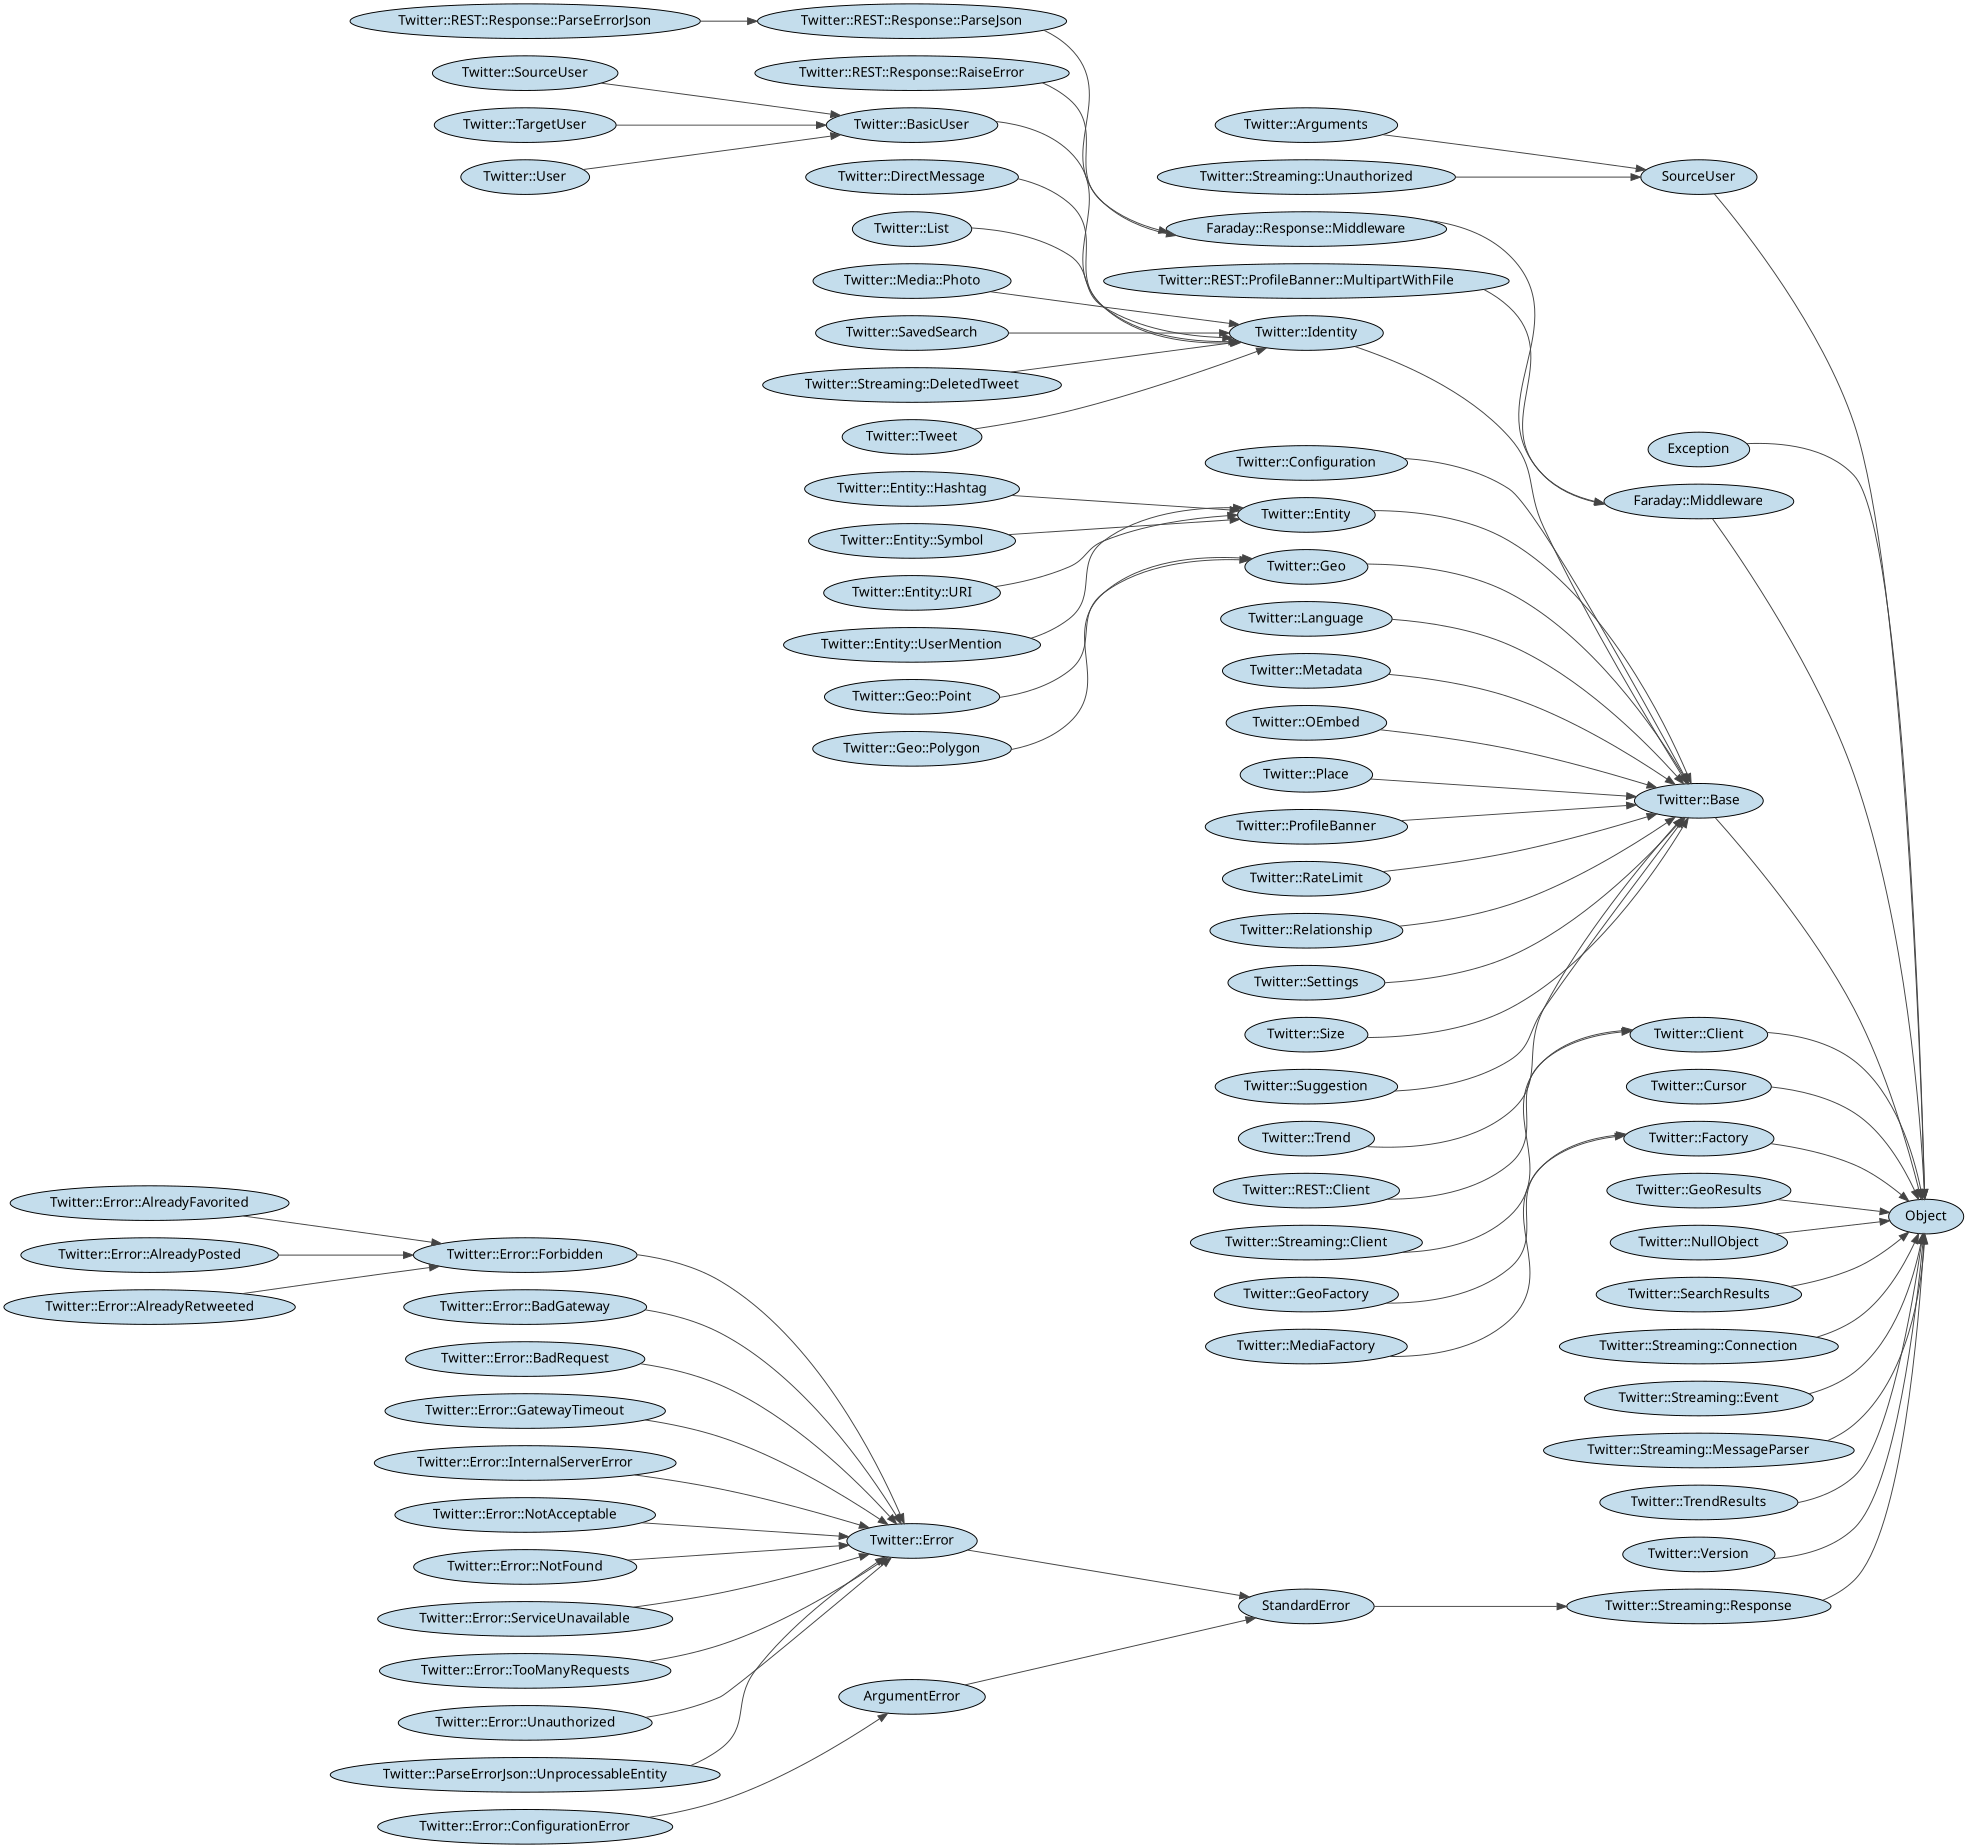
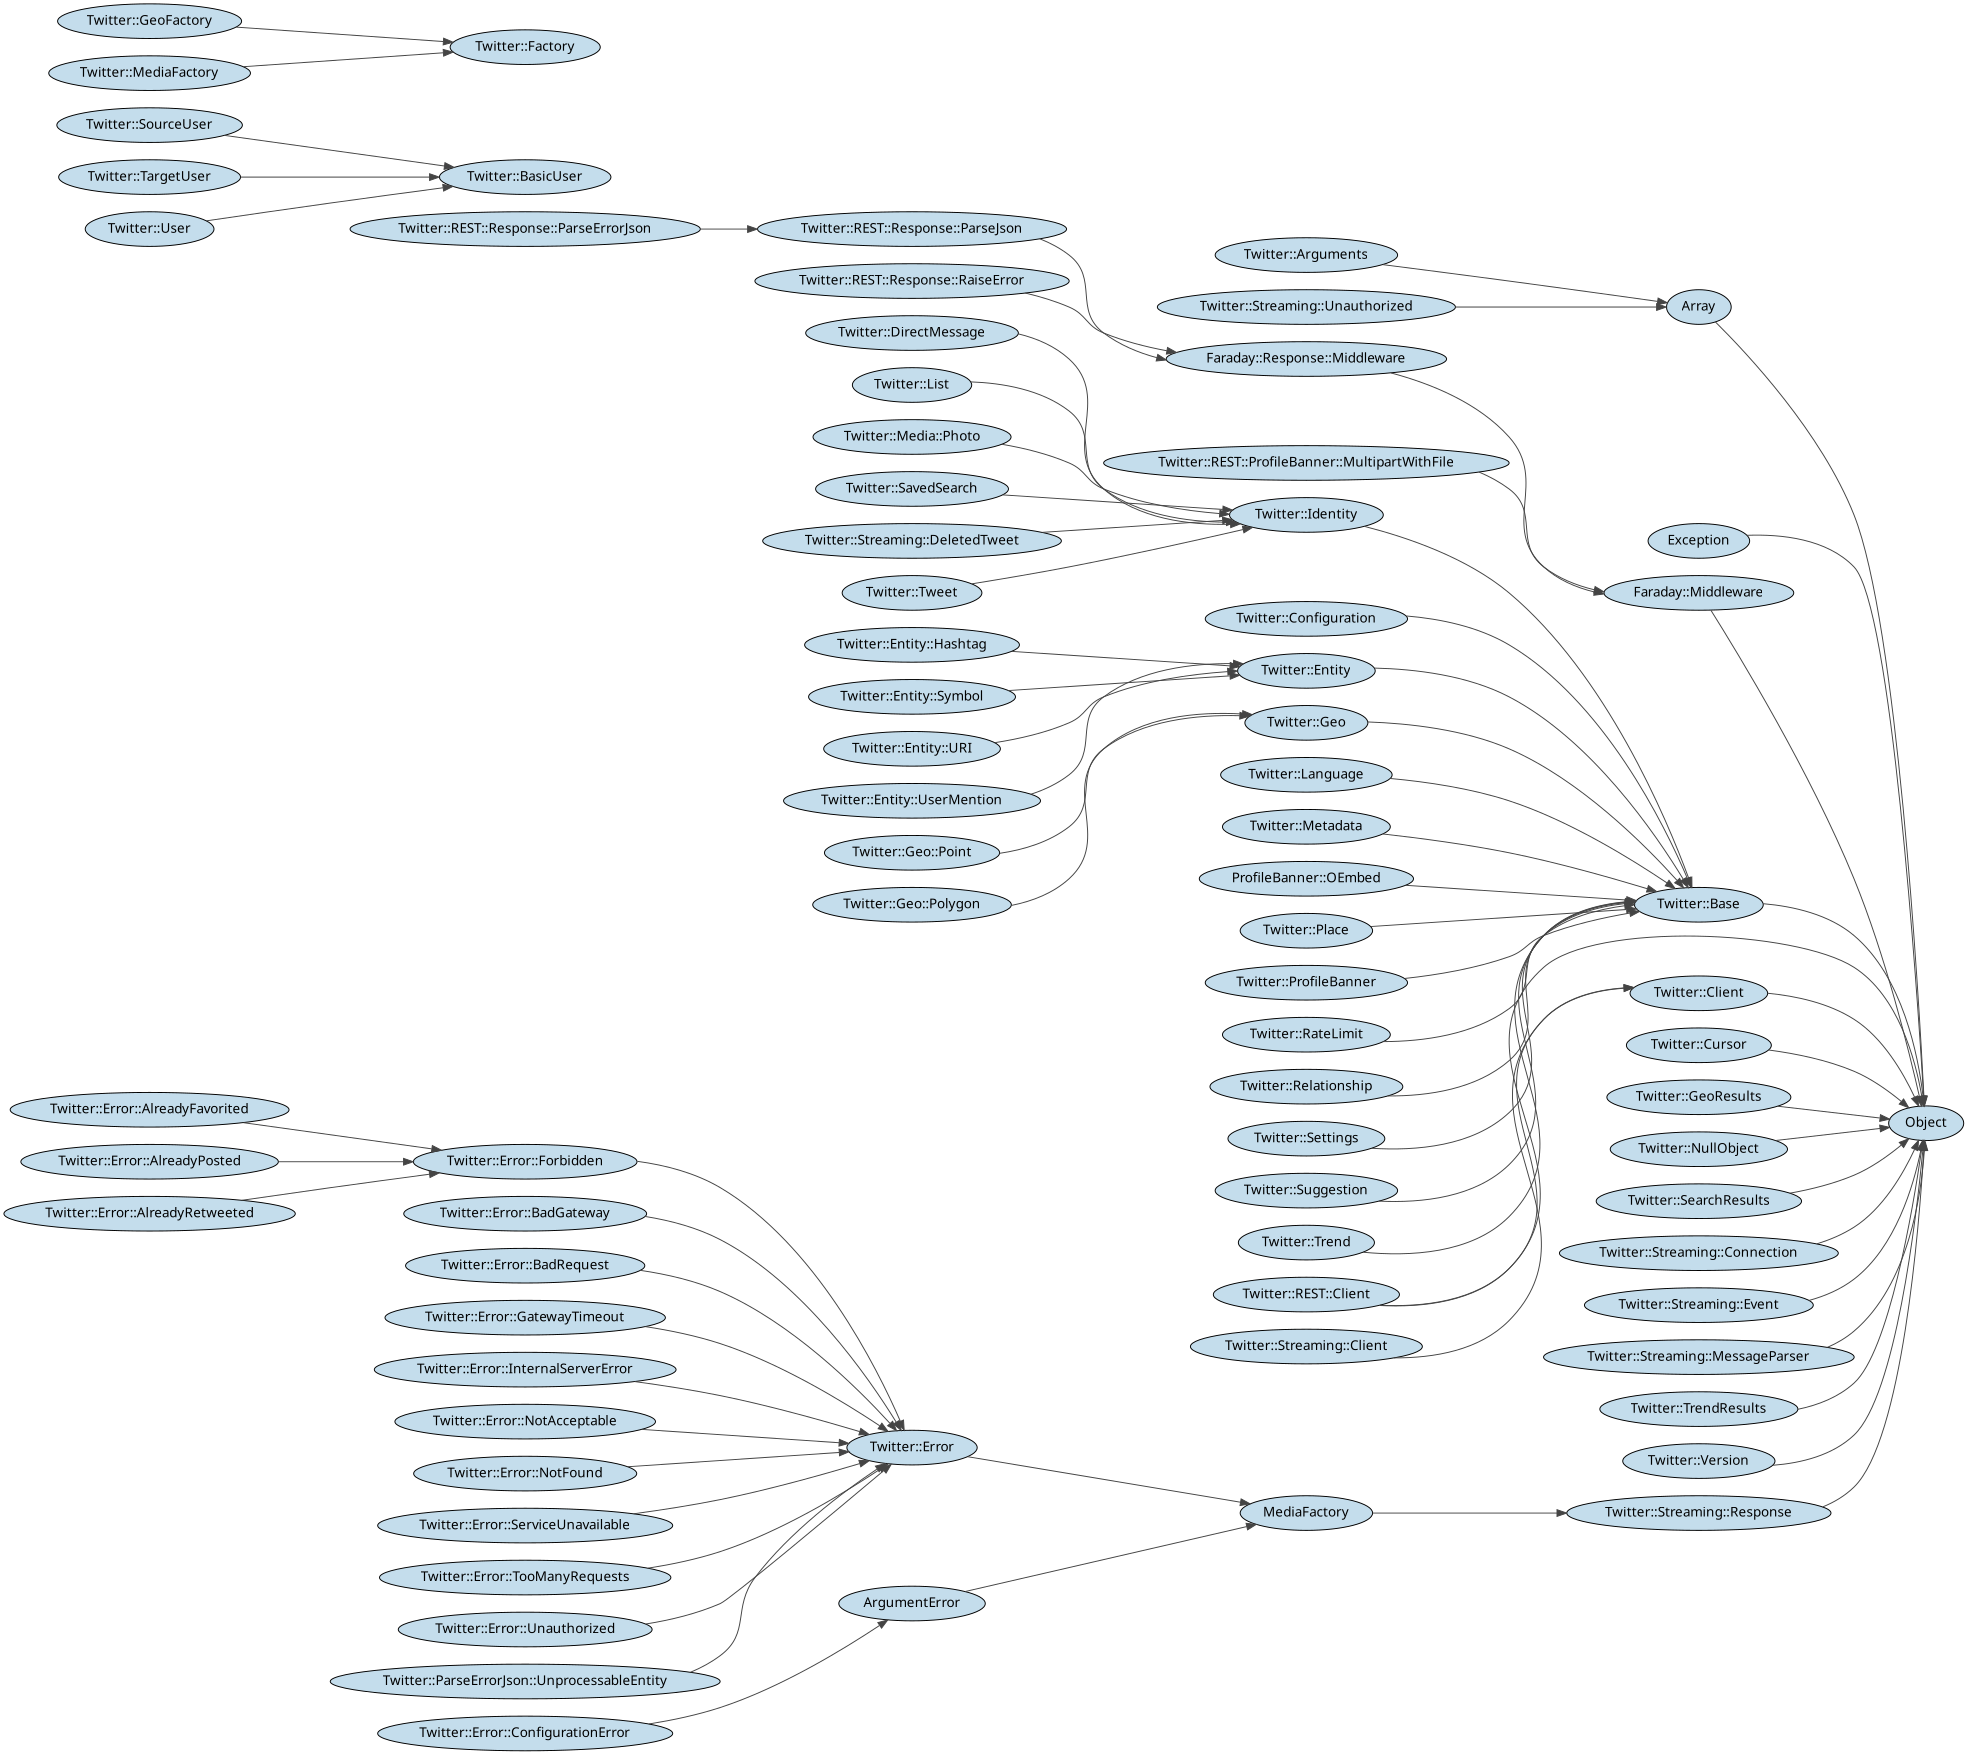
node "SourceUser": label "SourceUser" -> "Array"
edge "Twitter::BasicUser" -> "Twitter::Identity": removed
node "Twitter::OEmbed": label "Twitter::OEmbed" -> "ProfileBanner::OEmbed"
node "Twitter::Size": removed
edge "Twitter::Factory" -> "Object": now "Twitter::REST::Client" -> "Object"
node "StandardError": label "StandardError" -> "MediaFactory"
